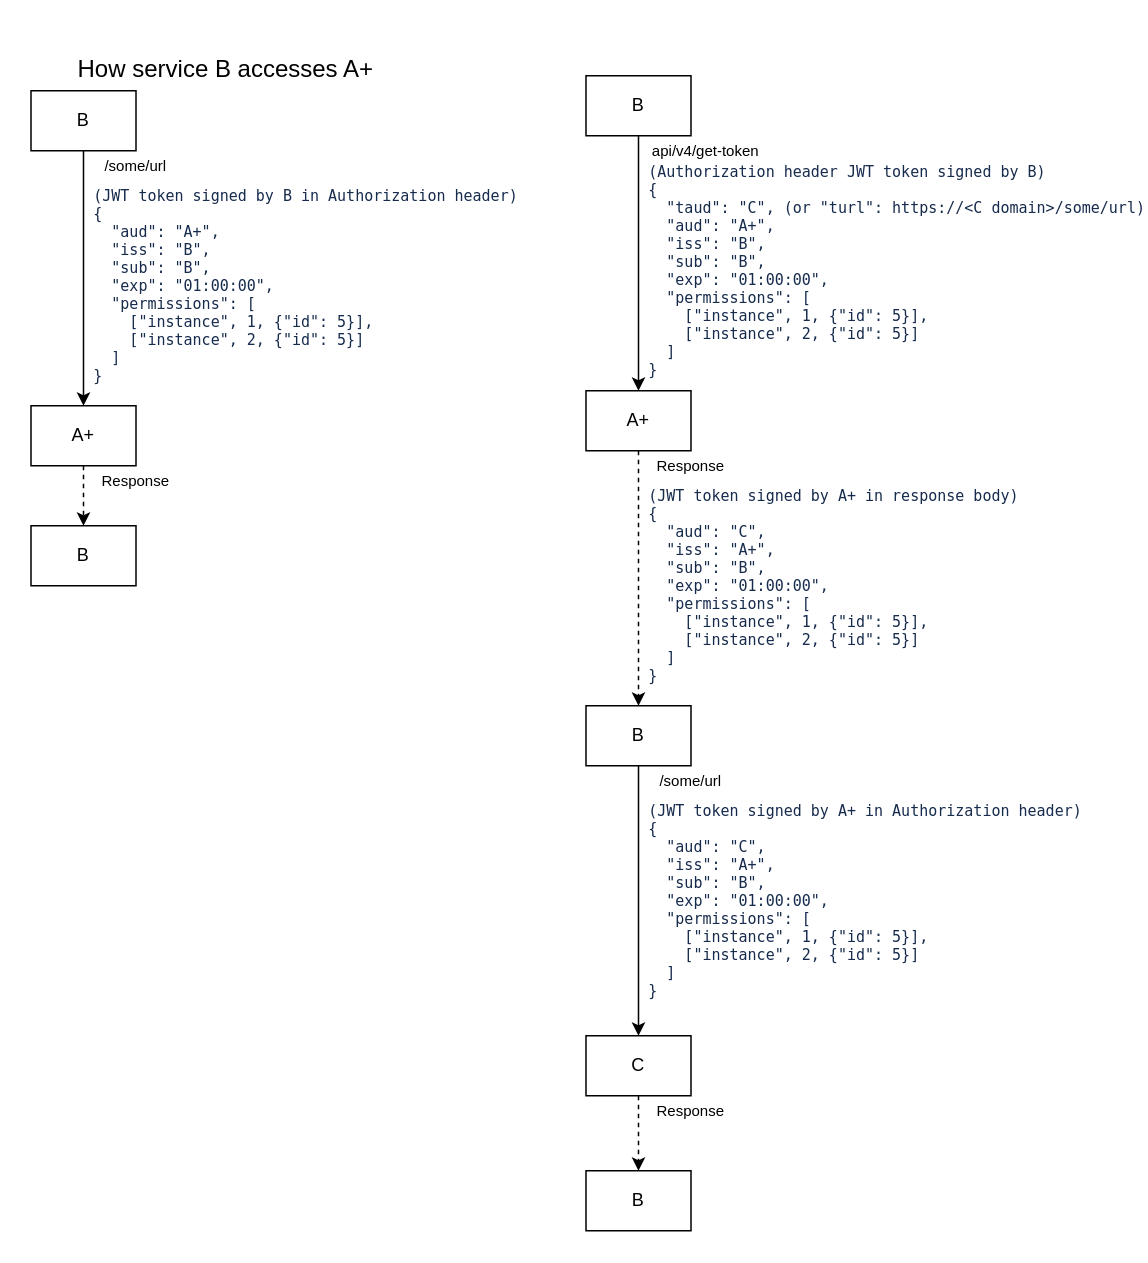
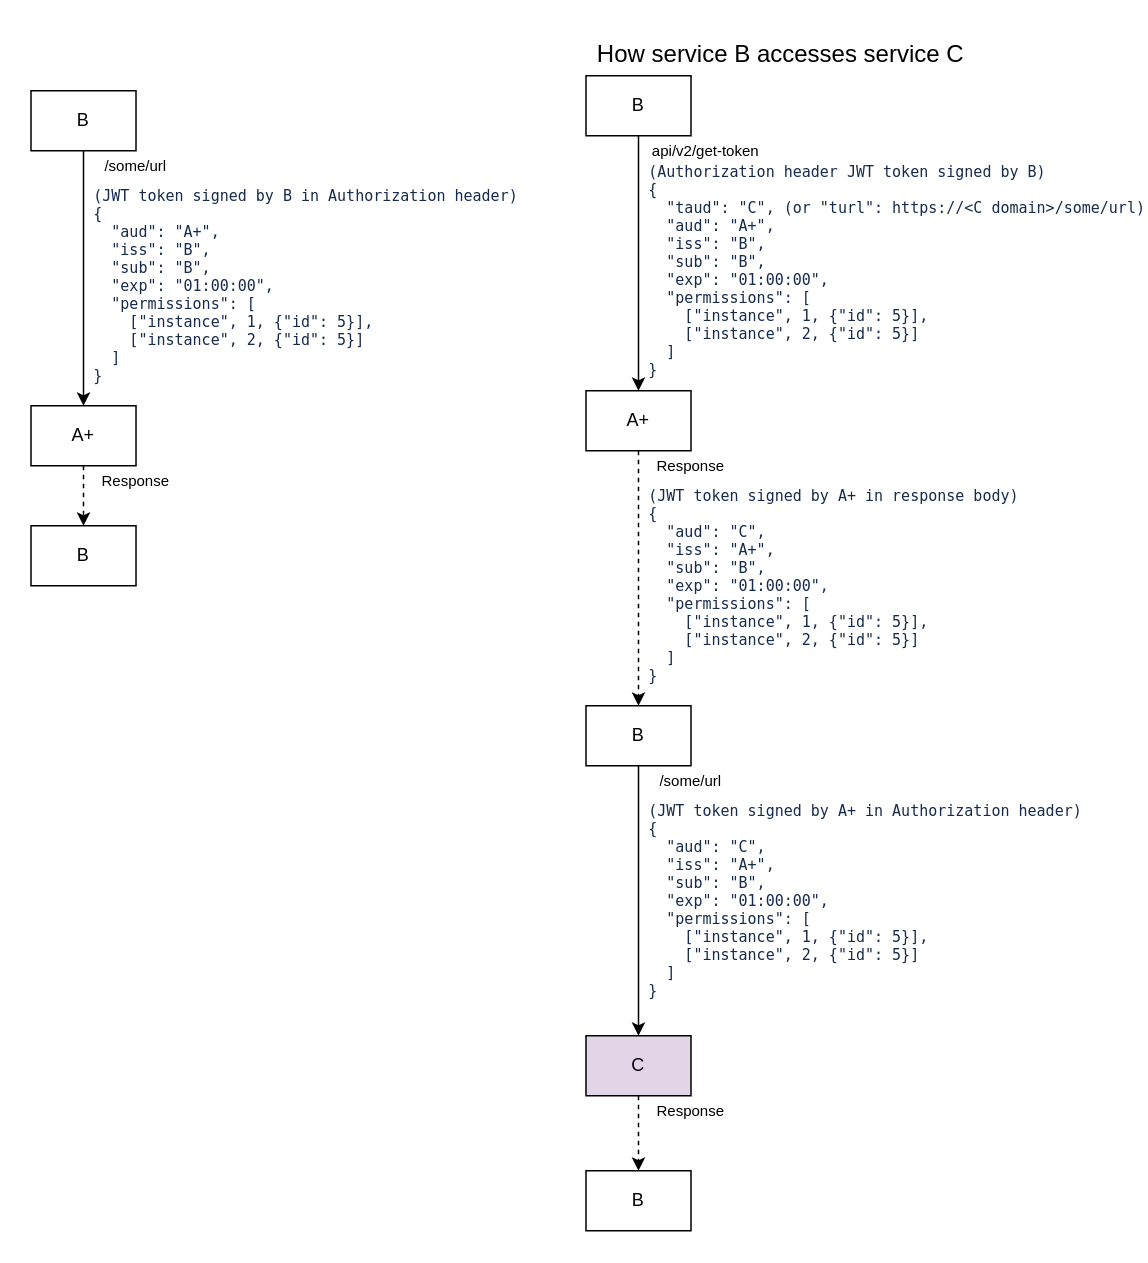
node "How service B accesses service C": added
node "How service B accesses A+": removed
node "api/v4/get-token": label "api/v4/get-token" -> "api/v2/get-token"
node "C": fillcolor #ffffff -> #e1d5e7
